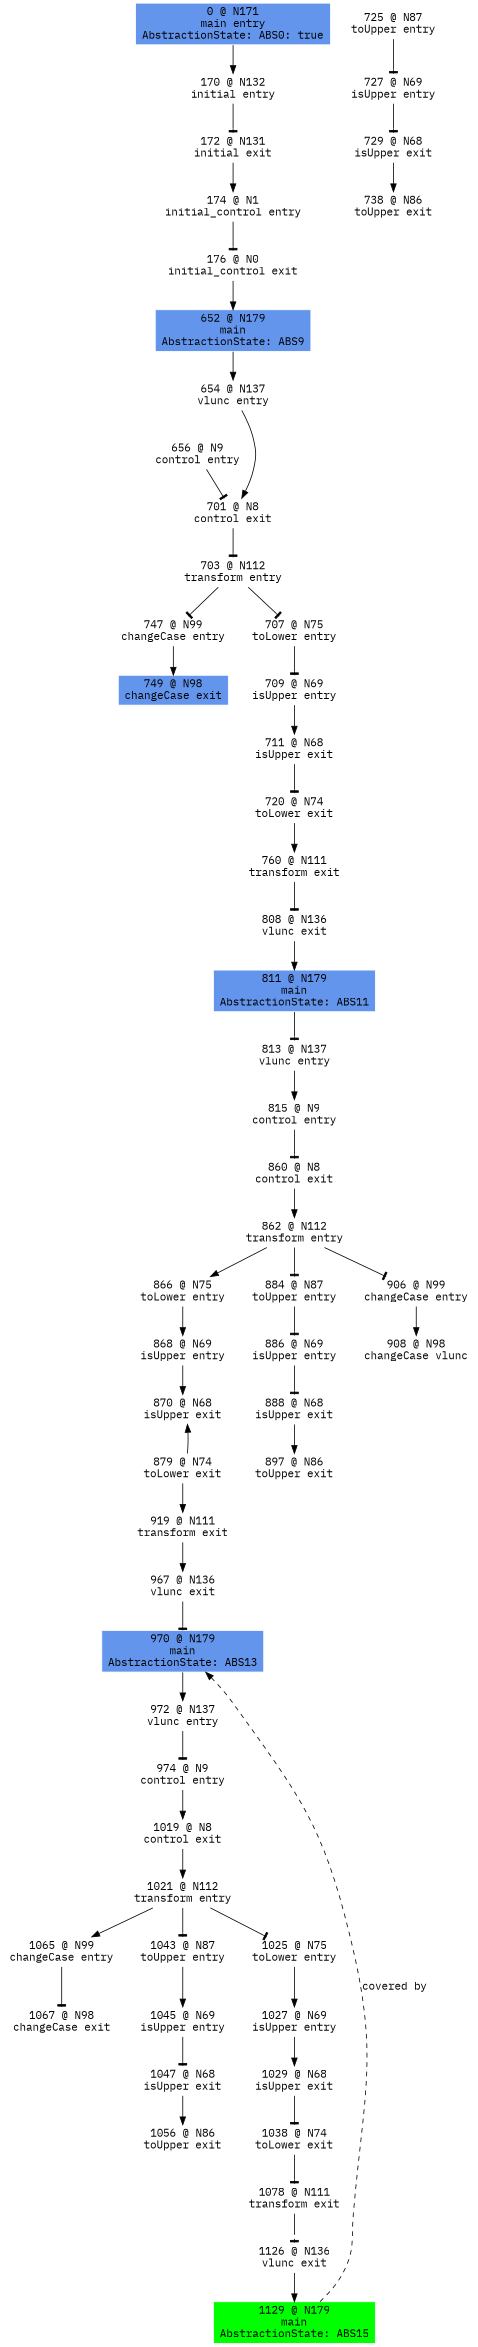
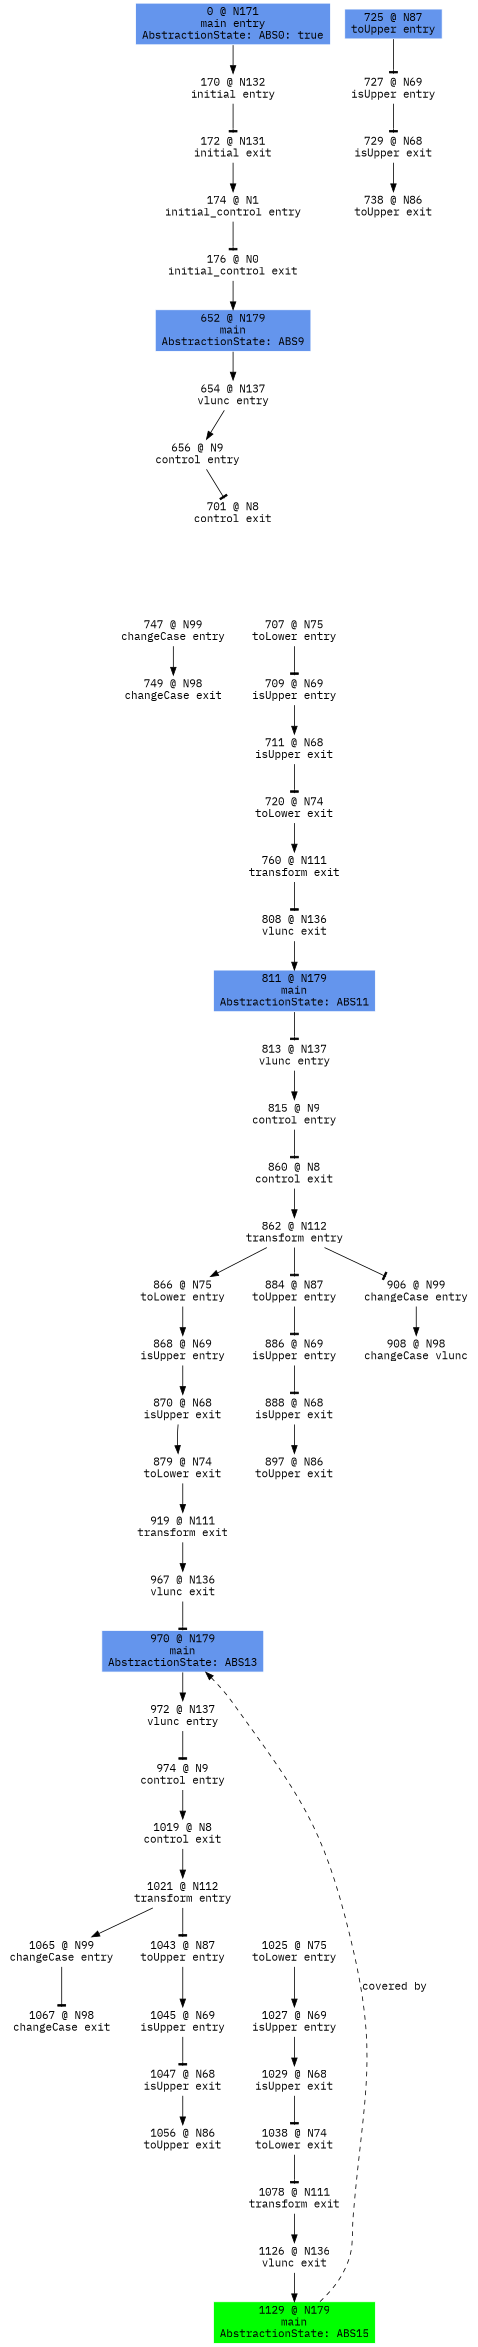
node "725 @ N87 toUpper entry": fillcolor white -> cornflowerblue
edge "654 @ N137 vlunc entry" -> "701 @ N8 control exit": now "654 @ N137 vlunc entry" -> "656 @ N9 control entry"
node "703 @ N112 transform entry": removed
node "749 @ N98 changeCase exit": fillcolor cornflowerblue -> white
edge "879 @ N74 toLower exit" -> "870 @ N68 isUpper exit": reversed
edge "1021 @ N112 transform entry" -> "1025 @ N75 toLower entry": removed
edge "1078 @ N111 transform exit" -> "1126 @ N136 vlunc exit": arrowhead tee -> normal
